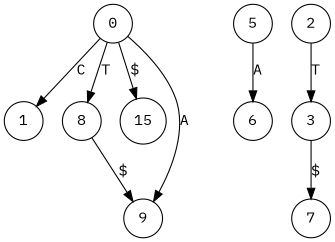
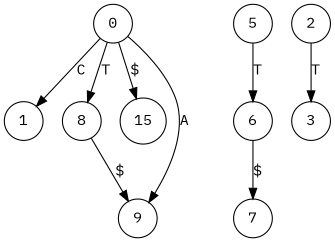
edge "5" -> "6": label "A" -> "T"
edge "3" -> "7": now "6" -> "7"
